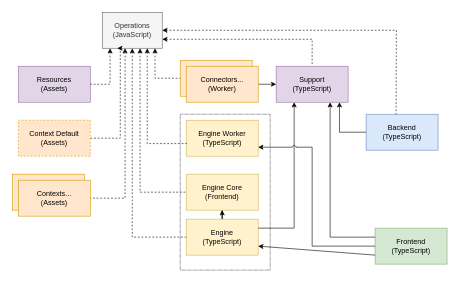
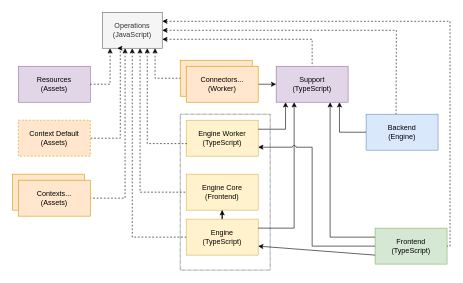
edge "Frontend(TypeScript)" -> "Operations (JavaScript)": added
edge "Engine Worker(TypeScript)" -> "Support(TypeScript)": added
node "Backend(TypeScript)": label "Backend(TypeScript)" -> "Backend(Engine)"
